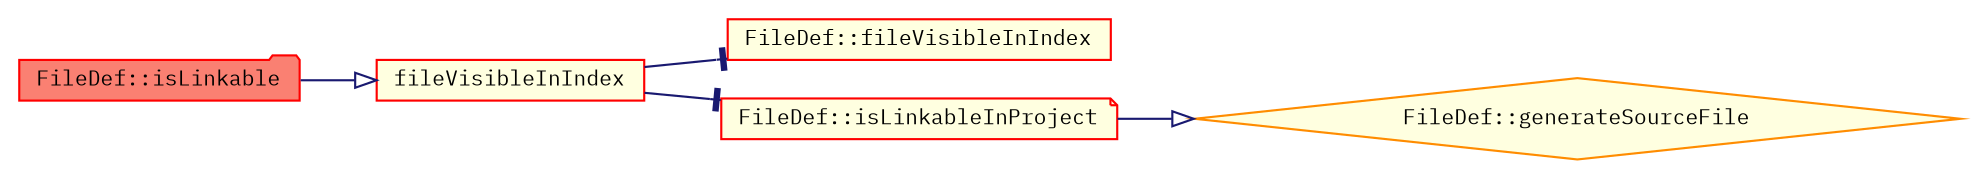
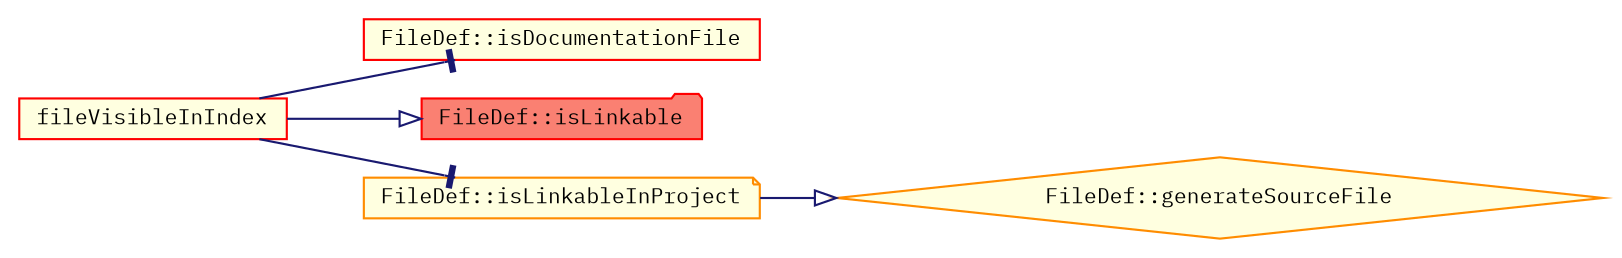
node "FileDef::fileVisibleInIndex": label "FileDef::fileVisibleInIndex" -> "FileDef::isDocumentationFile"
edge "FileDef::isLinkable" -> "fileVisibleInIndex": reversed
node "FileDef::isLinkableInProject": color red -> darkorange
